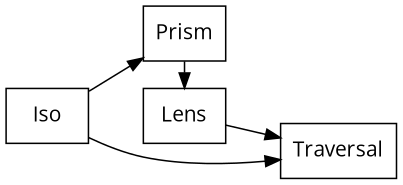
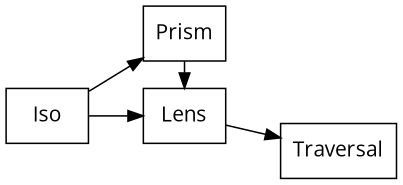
edge "Iso" -> "Traversal": now "Iso" -> "Lens"
